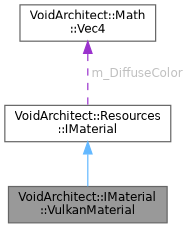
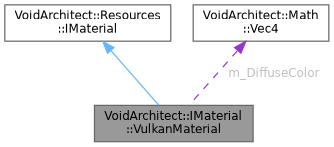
edge "VoidArchitect::Resources ::IMaterial" -> "VoidArchitect::Math ::Vec4": now "VoidArchitect::IMaterial ::VulkanMaterial" -> "VoidArchitect::Math ::Vec4"
